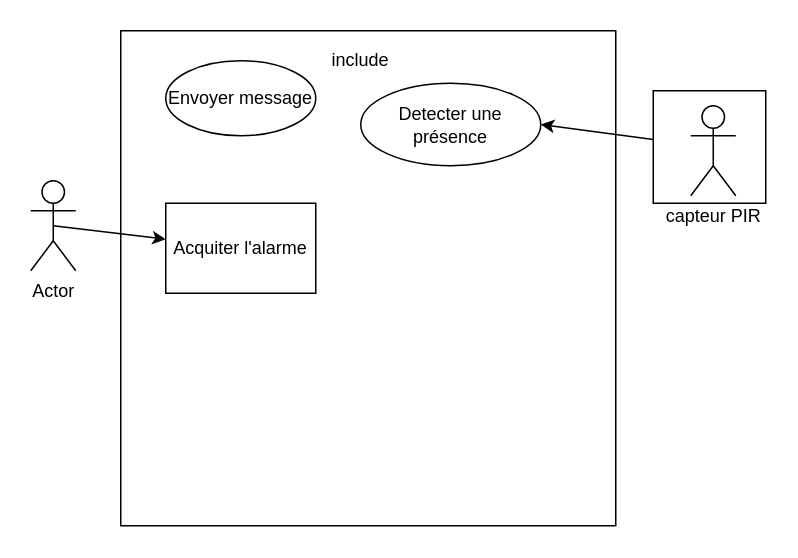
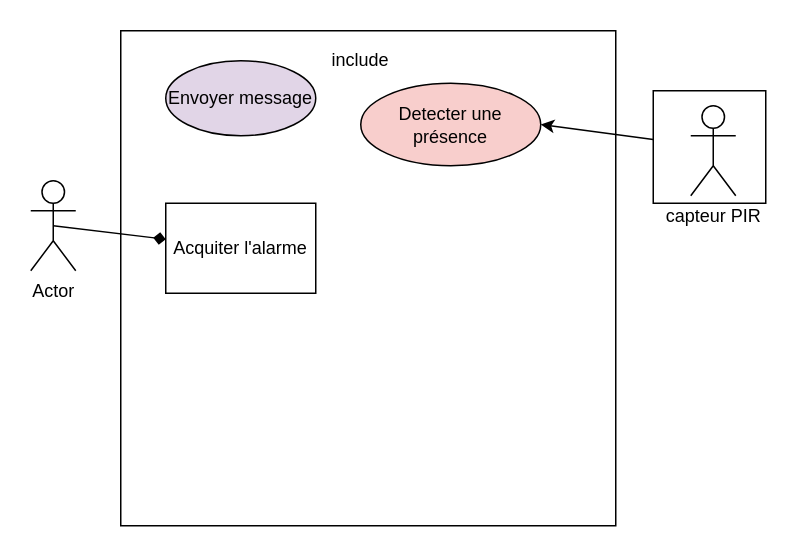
node "Envoyer message": fillcolor #ffffff -> #e1d5e7
node "Detecter une présence": fillcolor #ffffff -> #f8cecc
edge "Actor" -> "Acquiter l'alarme": arrowhead classic -> diamond
